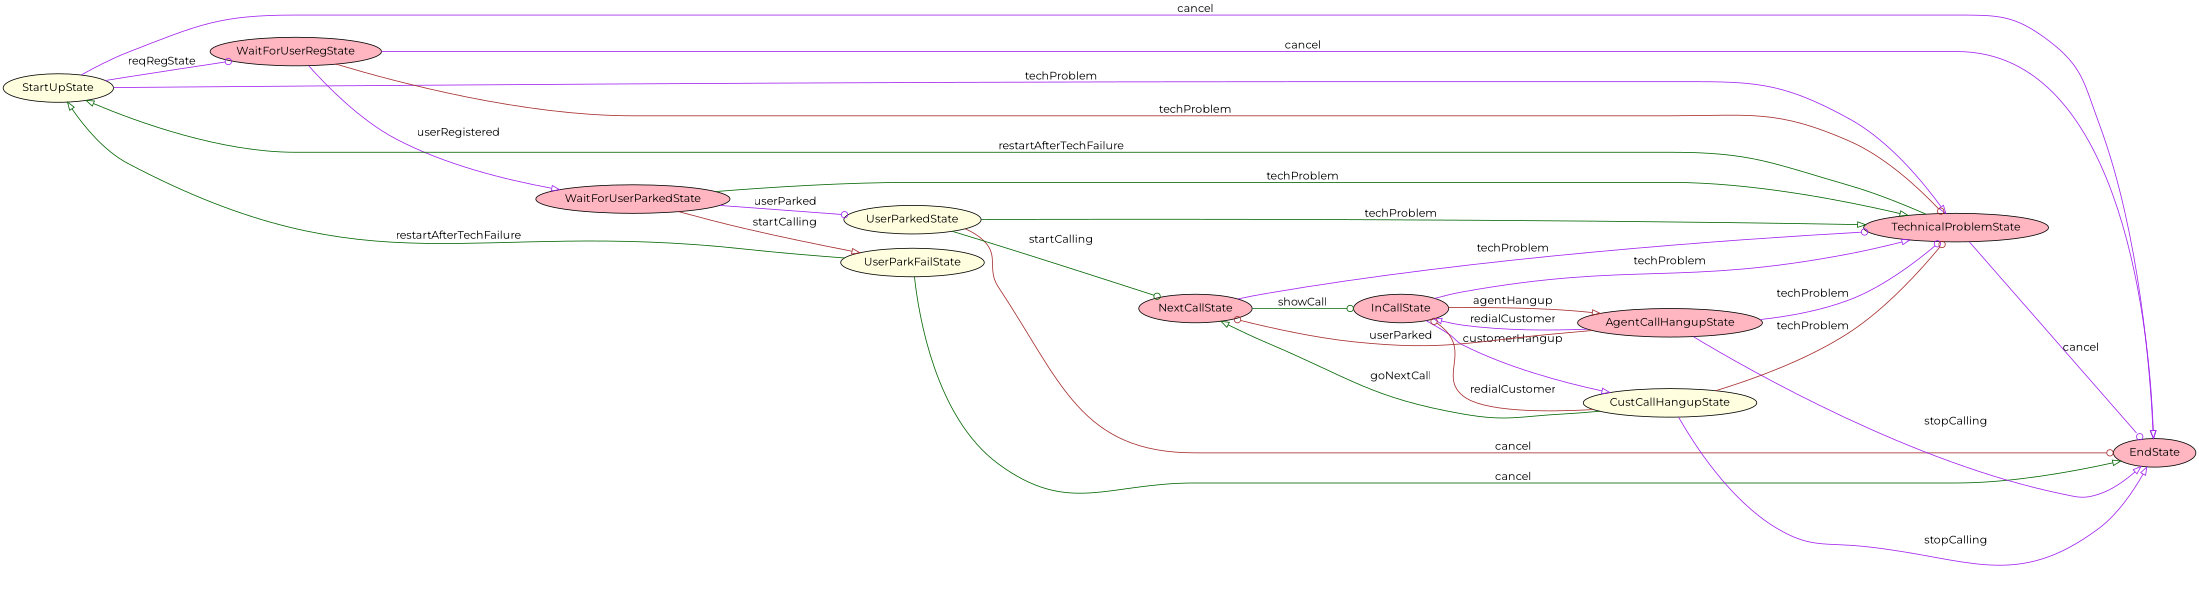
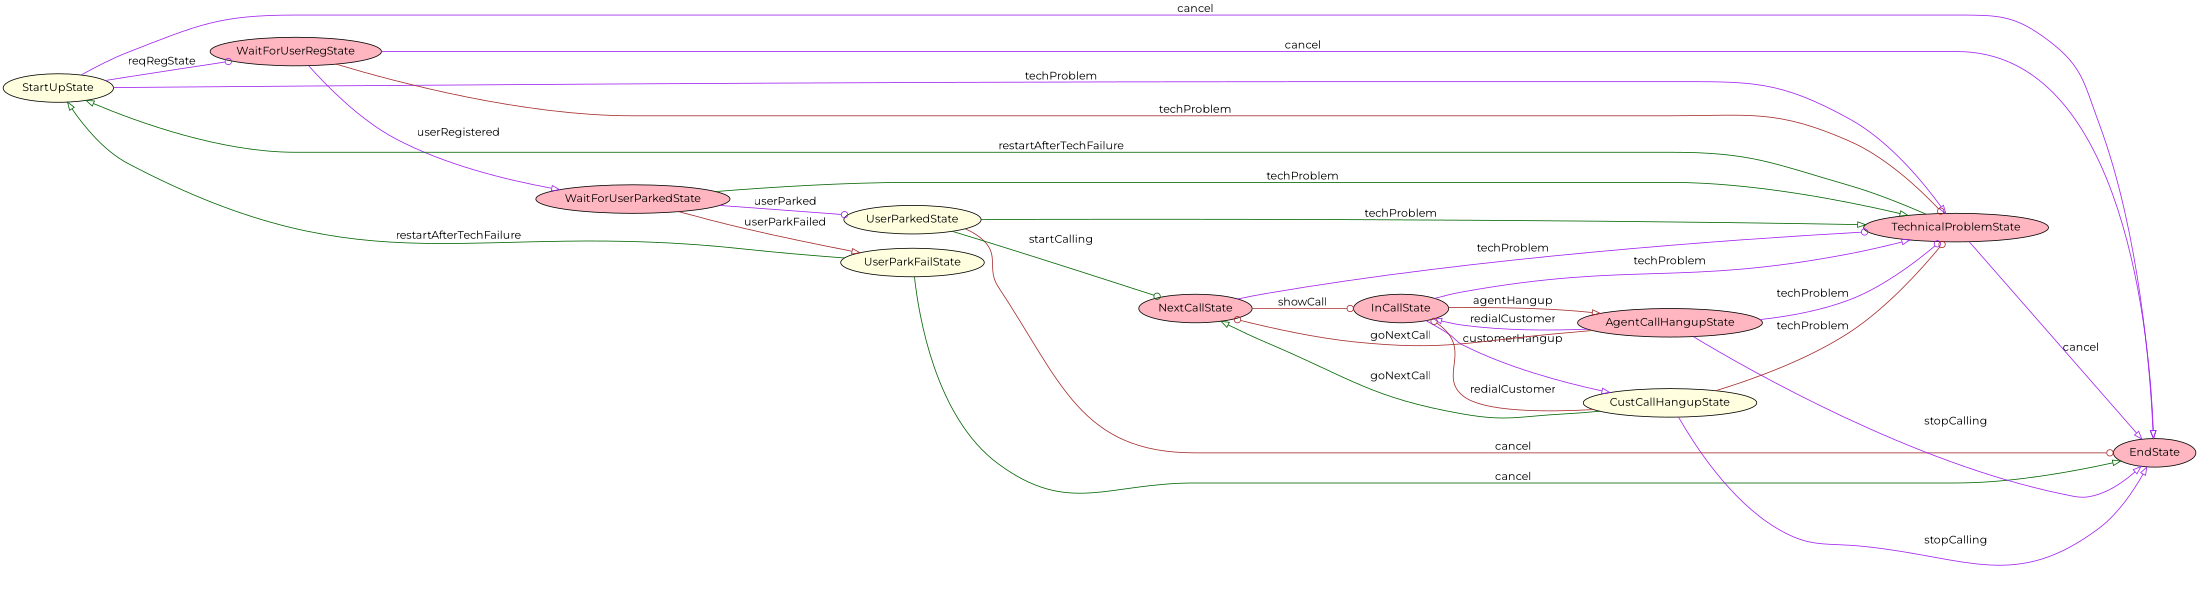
edge "WaitForUserParkedState" -> "UserParkFailState": label "startCalling" -> "userParkFailed"
edge "NextCallState" -> "InCallState": color darkgreen -> brown
edge "AgentCallHangupState" -> "NextCallState": label "userParked" -> "goNextCall"
edge "TechnicalProblemState" -> "EndState": arrowhead odot -> onormal
